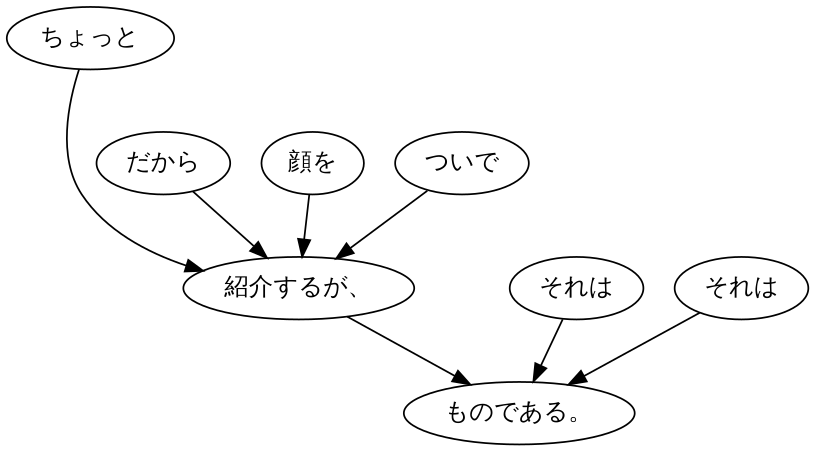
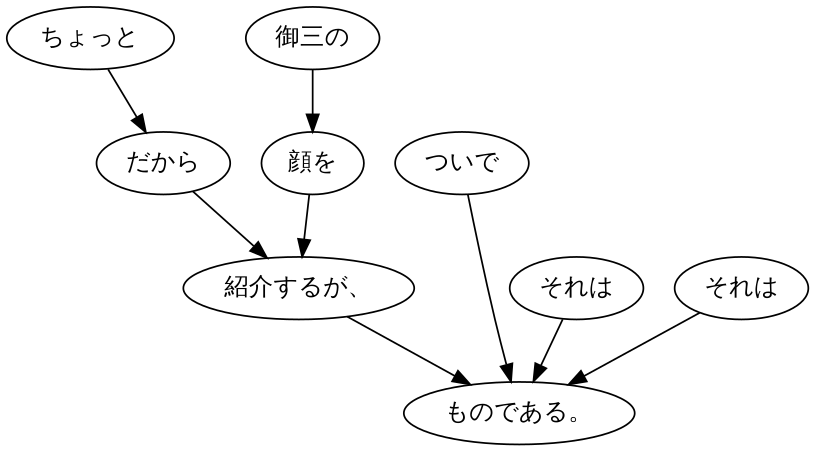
node "御三の": added
edge "ちょっと" -> "紹介するが、": now "ちょっと" -> "だから"
edge "ついで" -> "紹介するが、": now "ついで" -> "ものである。"
